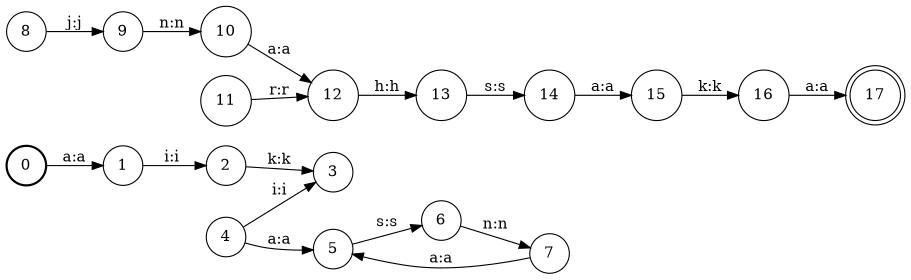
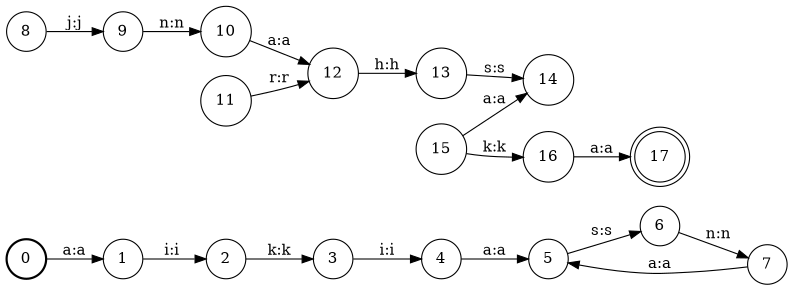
edge "14" -> "15": reversed
edge "4" -> "3": reversed
